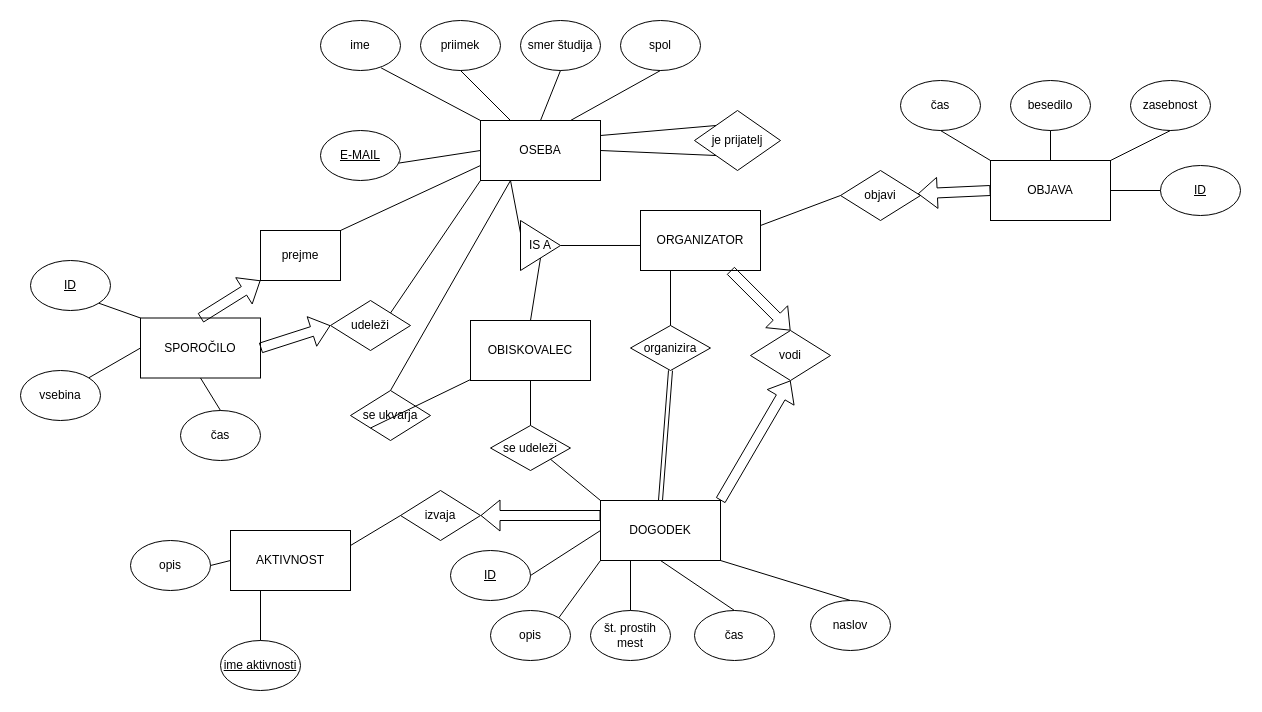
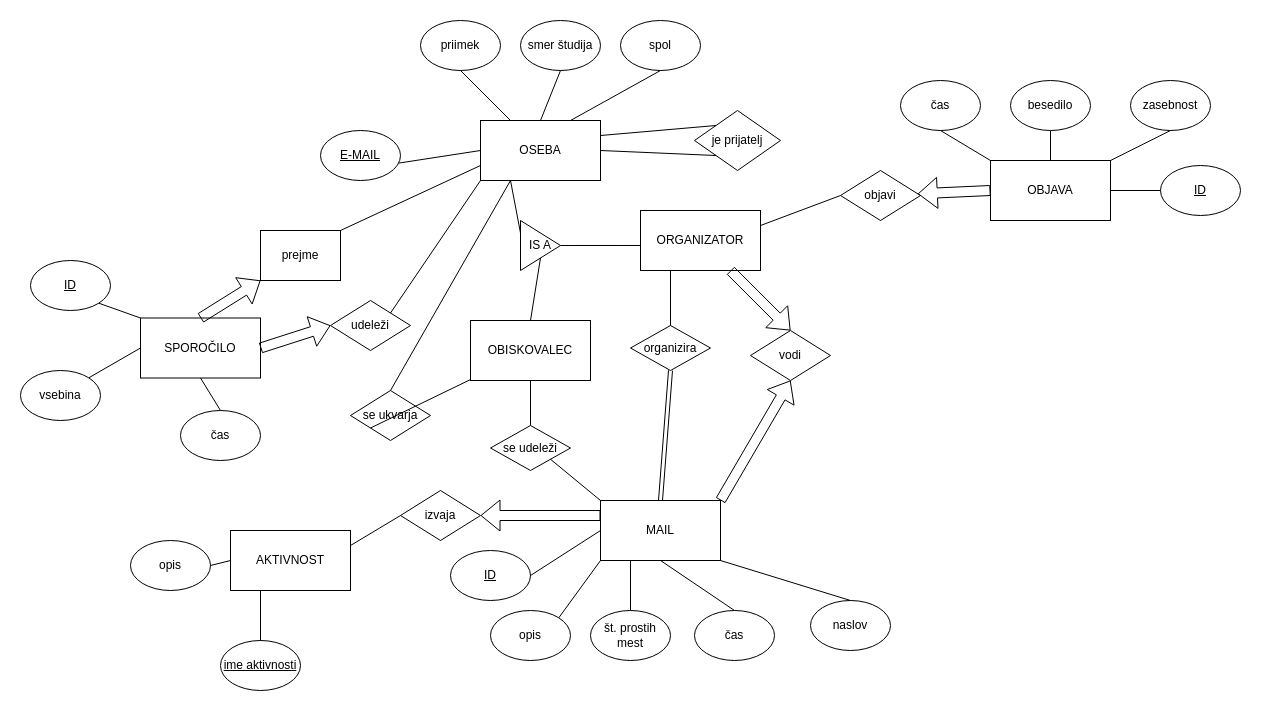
node "ime": removed
edge "ime" -- "OSEBA": removed
node "DOGODEK": label "DOGODEK" -> "MAIL"
